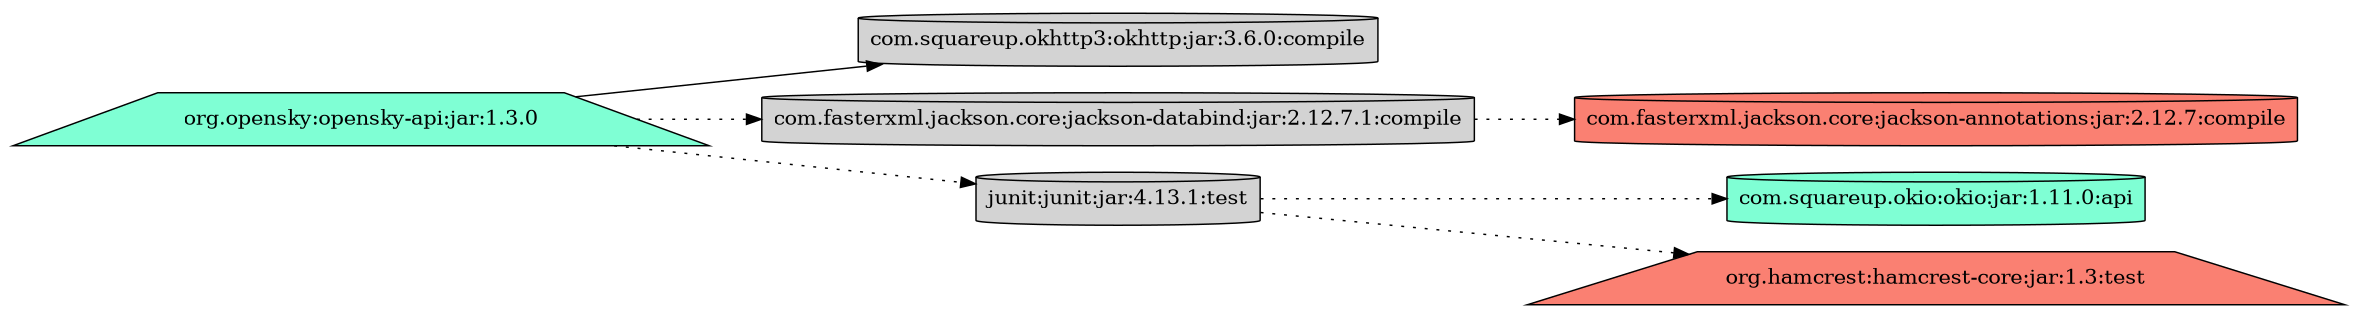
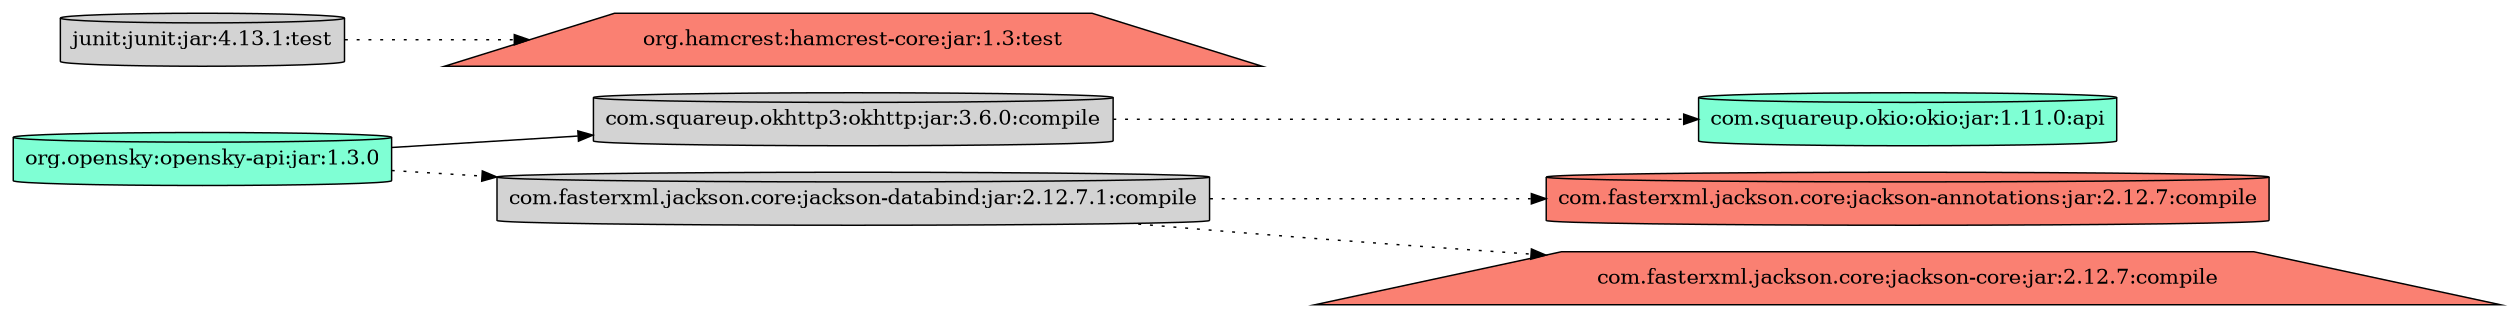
node "org.opensky:opensky-api:jar:1.3.0": shape trapezium -> cylinder
edge "org.opensky:opensky-api:jar:1.3.0" -> "junit:junit:jar:4.13.1:test": removed
edge "junit:junit:jar:4.13.1:test" -> "com.squareup.okio:okio:jar:1.11.0:api": now "com.squareup.okhttp3:okhttp:jar:3.6.0:compile" -> "com.squareup.okio:okio:jar:1.11.0:api"
node "com.fasterxml.jackson.core:jackson-core:jar:2.12.7:compile": added
